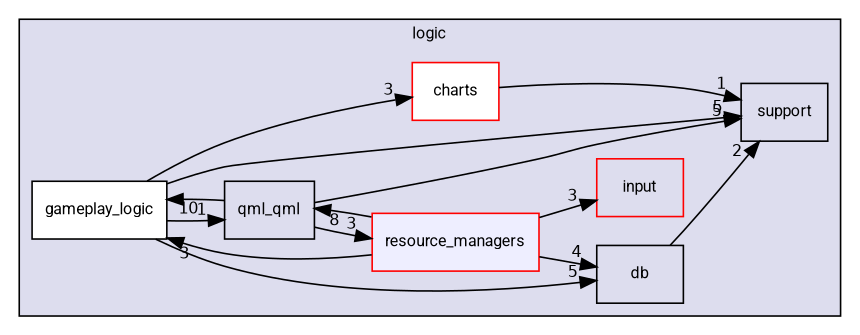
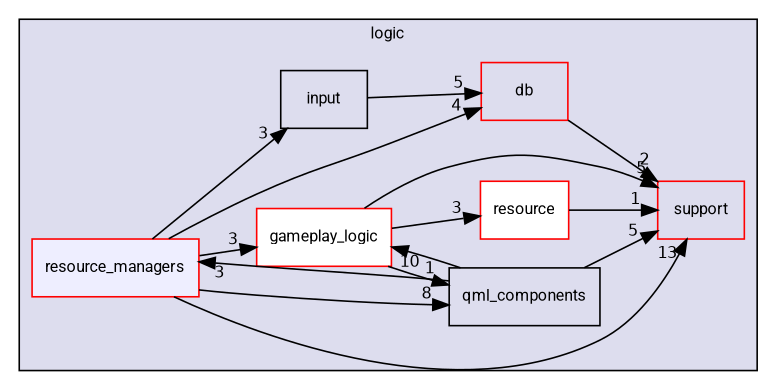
node "charts": label "charts" -> "resource"
node "support": color black -> red
node "input": color red -> black
node "gameplay_logic": color black -> red
node "qml_qml": label "qml_qml" -> "qml_components"
node "db": color black -> red
edge "gameplay_logic" -> "db": now "input" -> "db"
edge "resource_managers" -> "support": added
